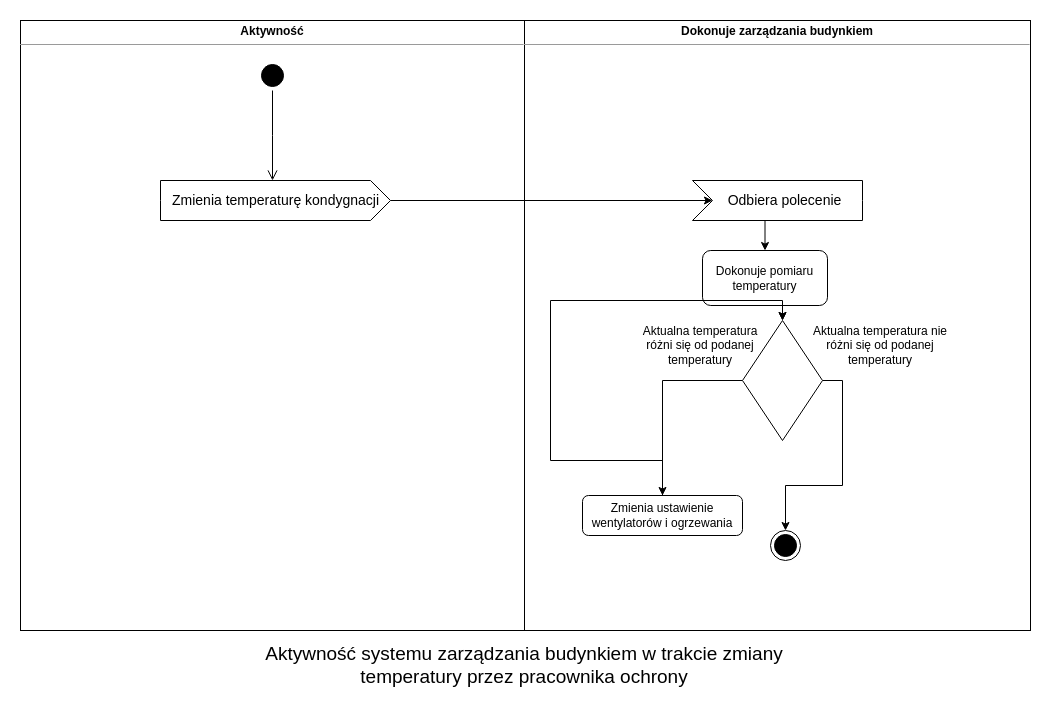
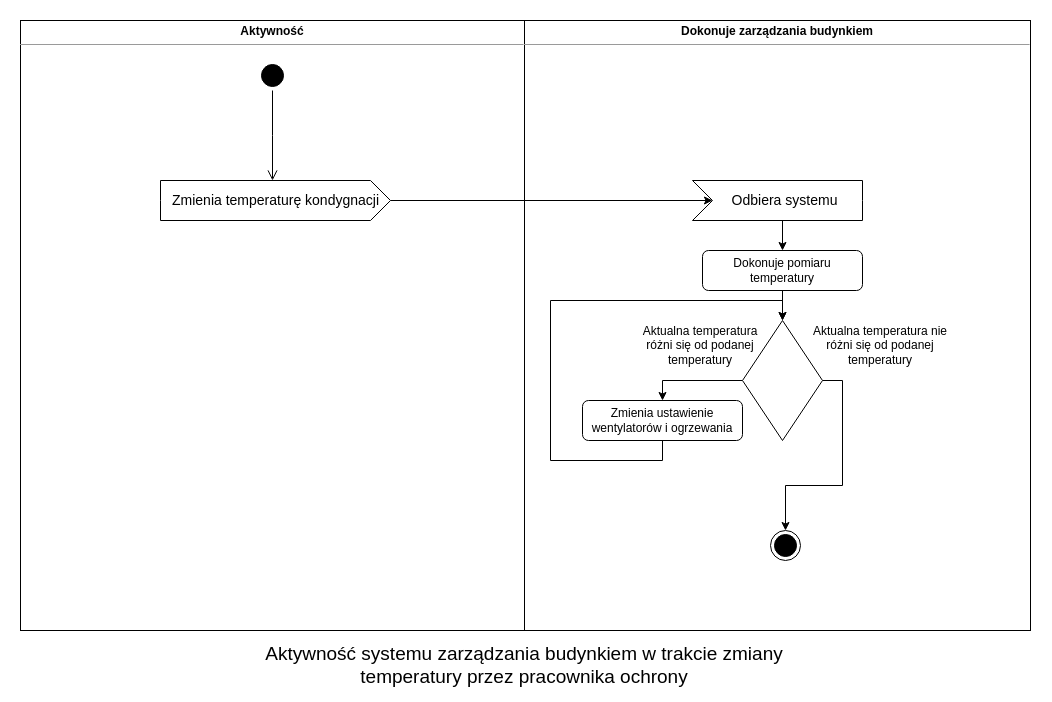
node "Odbiera polecenie": label "Odbiera polecenie" -> "Odbiera systemu"
node "Dokonuje pomiaru temperatury": size 125x55 -> 160x40
node "Zmienia ustawienie wentylatorów i ogrzewania": moved (663, 516) -> (663, 421)
